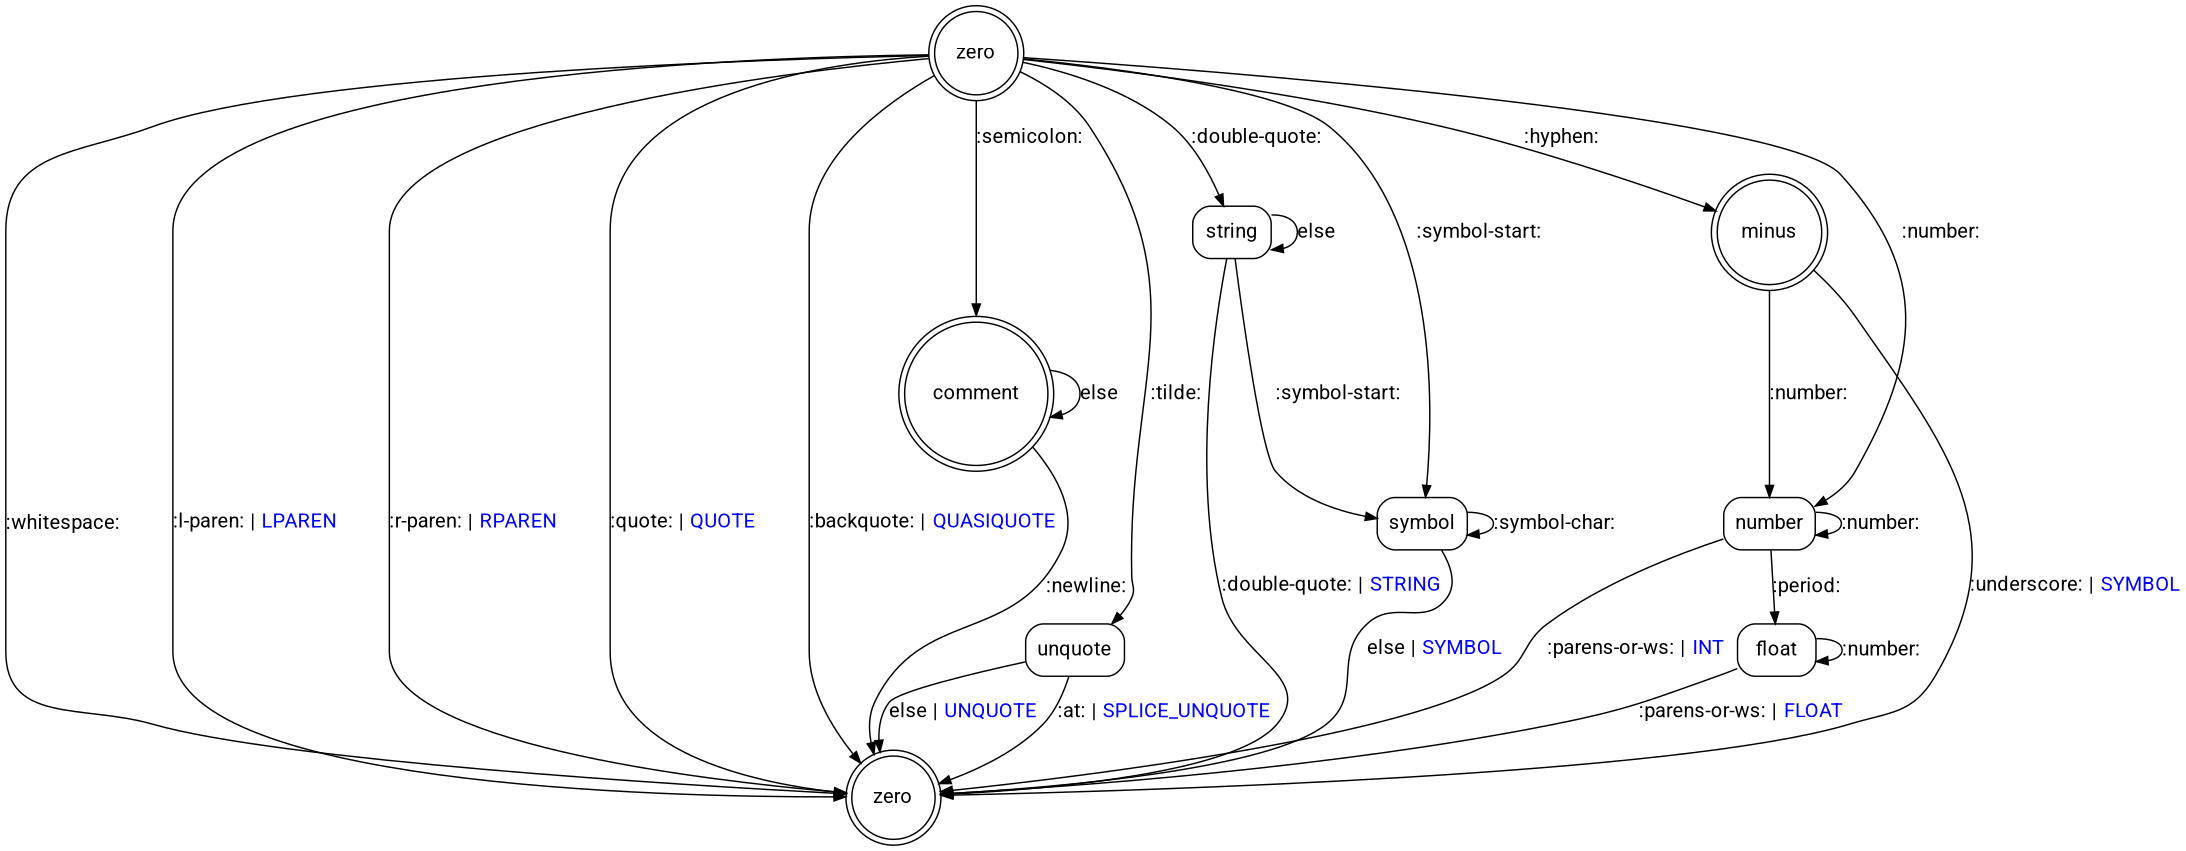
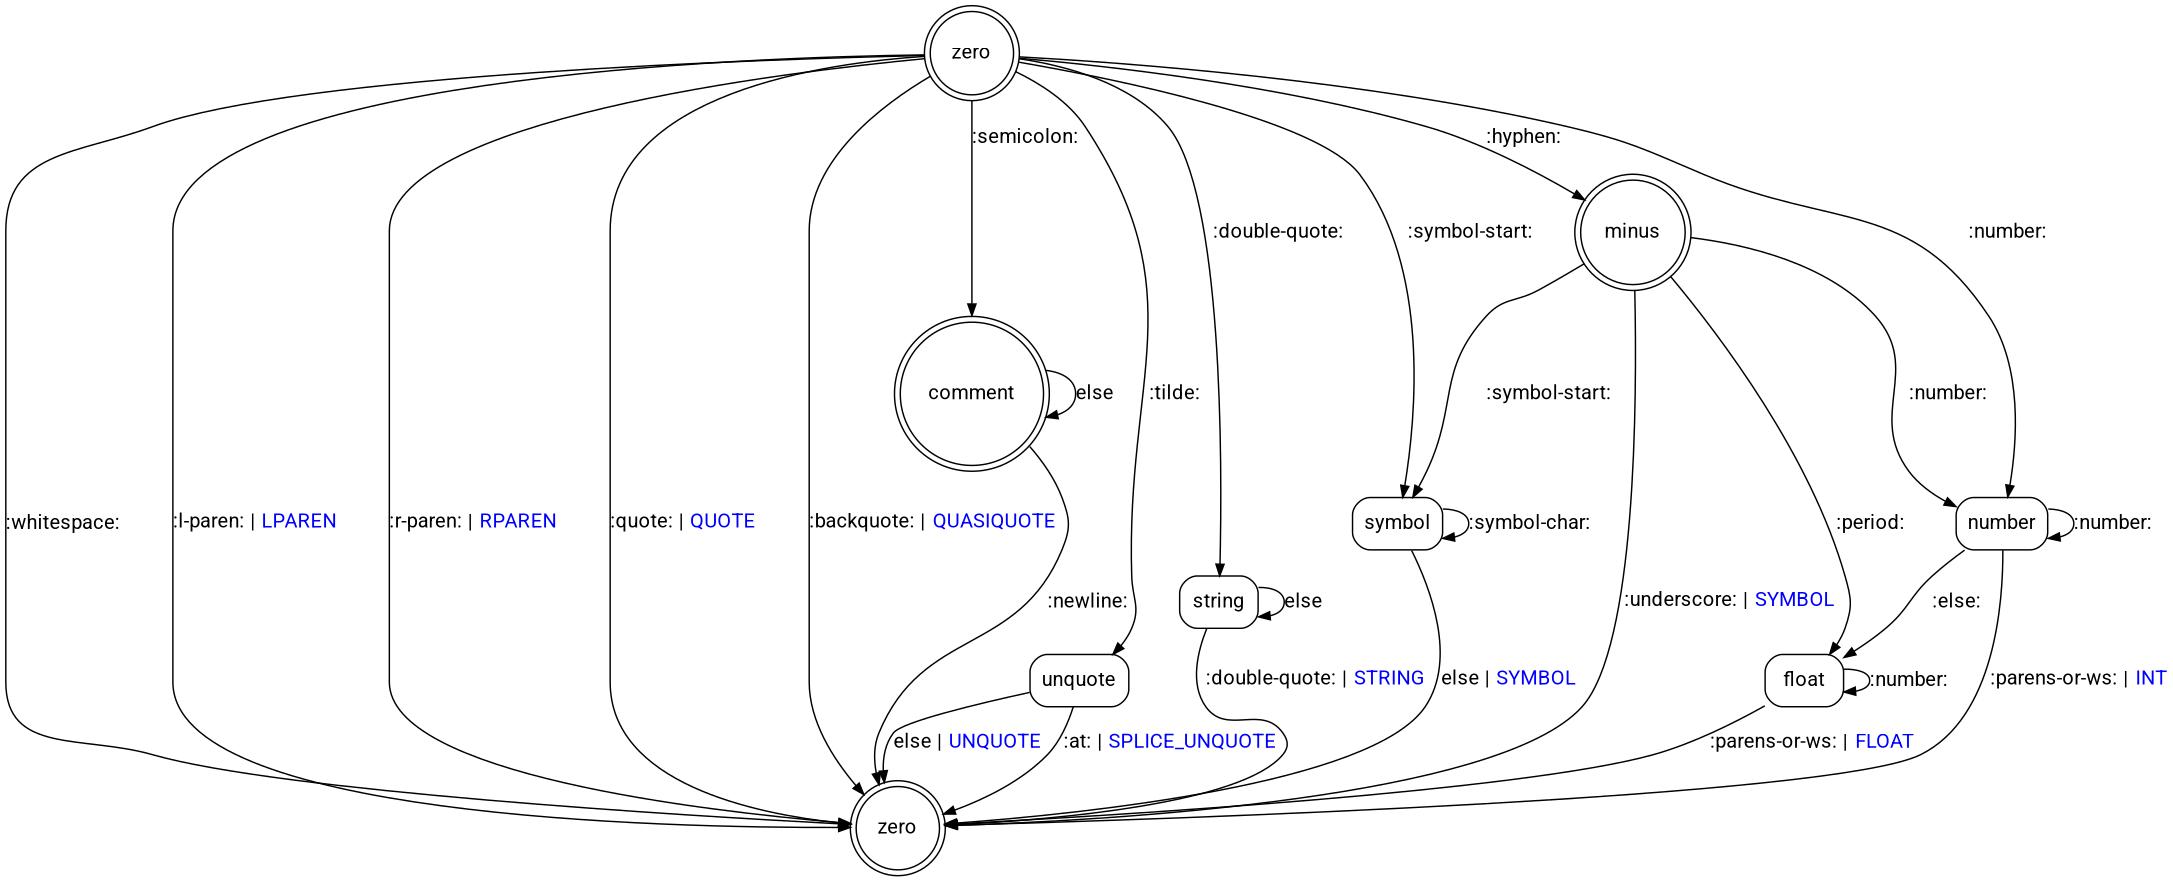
edge "string" -> "symbol": now "minus" -> "symbol"
edge "minus" -> "float": added, label ":period:"
edge "number" -> "float": label ":period:" -> ":else:"
